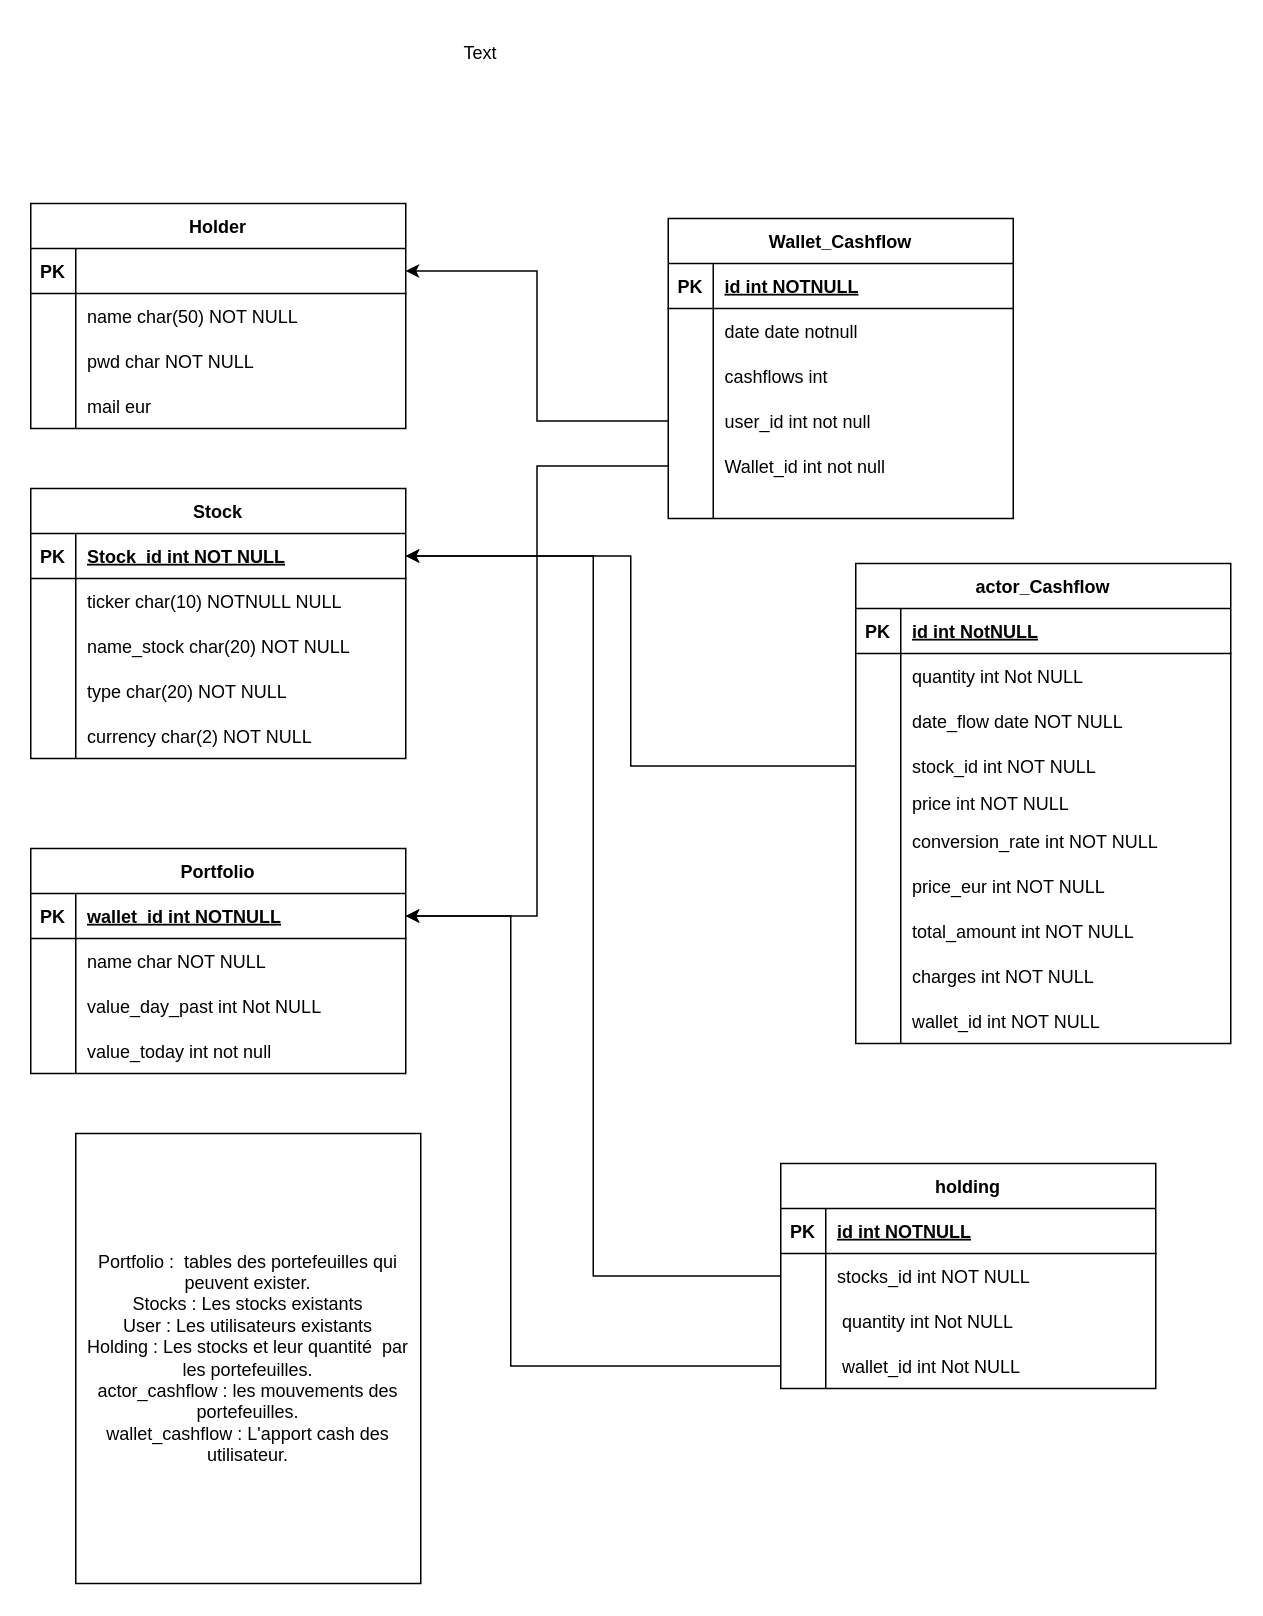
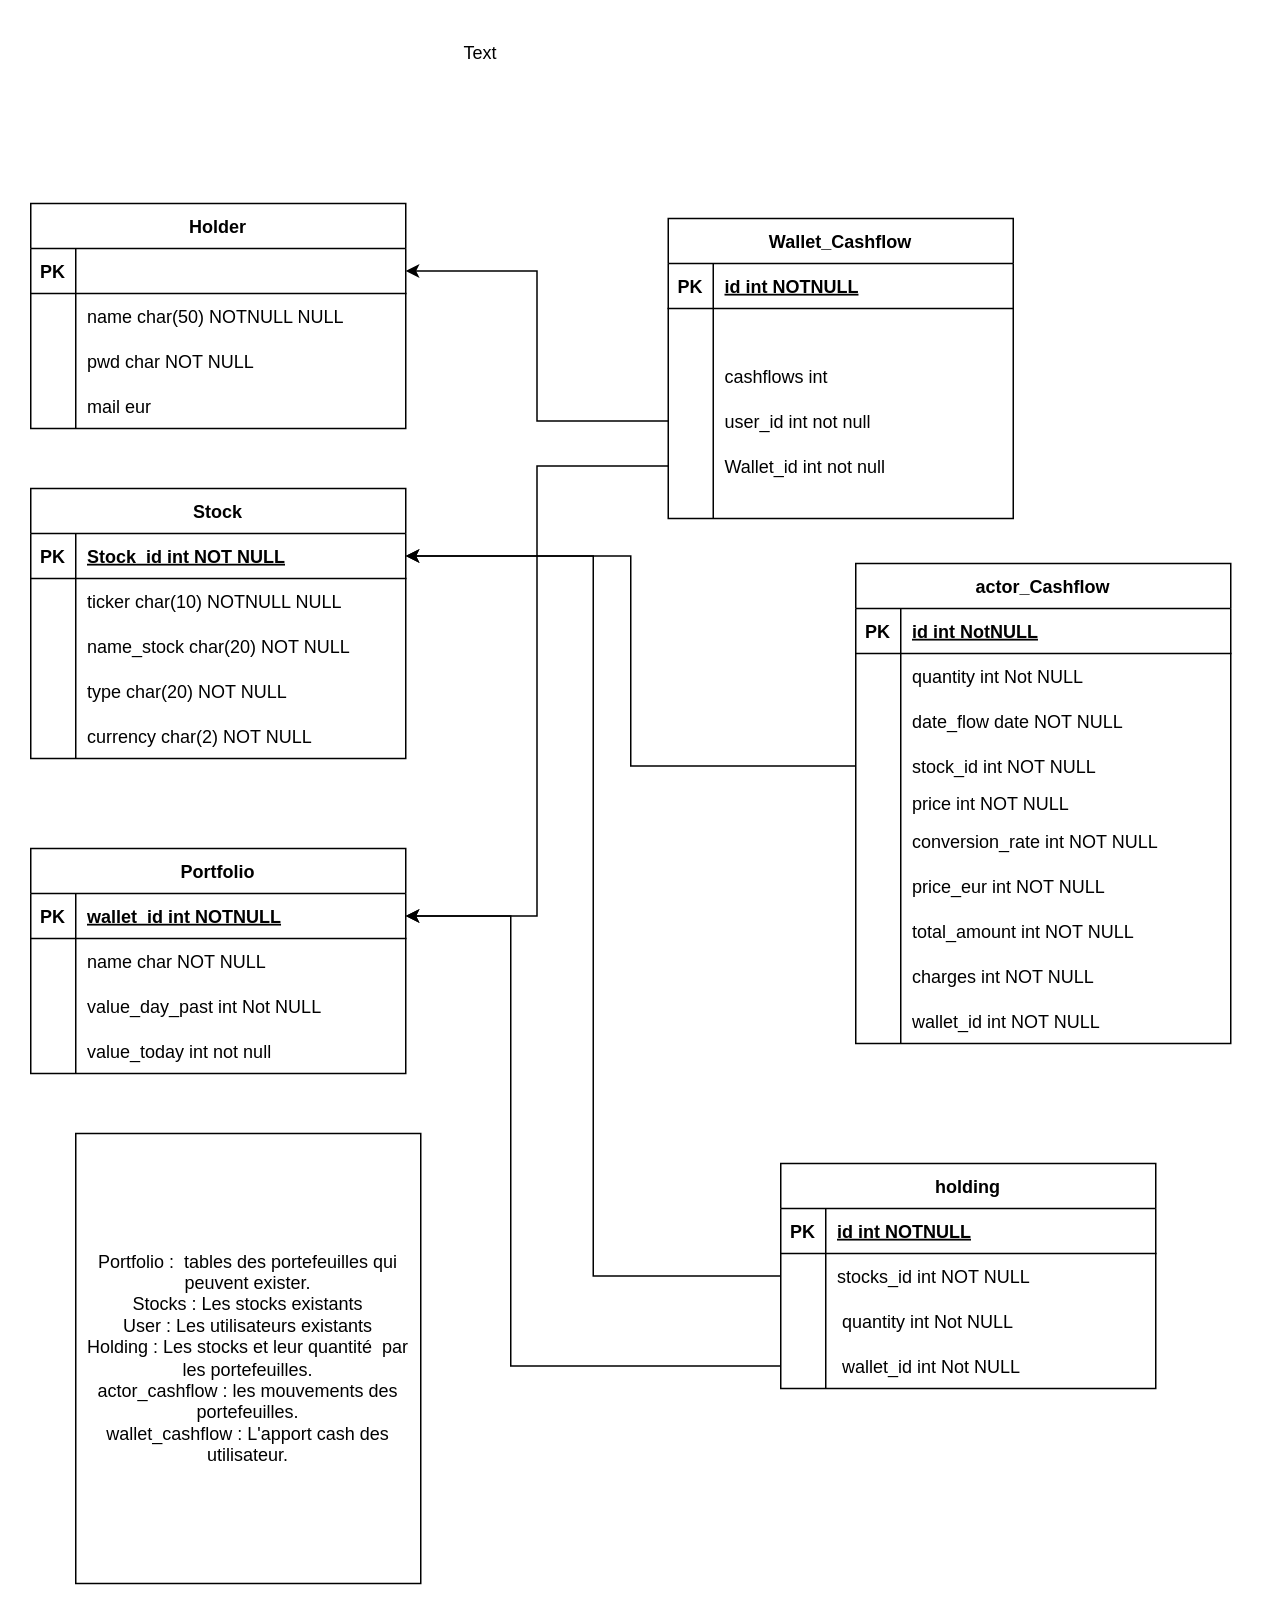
node "name char(50) NOT NULL": label "name char(50) NOT NULL" -> "name char(50) NOTNULL NULL"
node "date date notnull": removed
